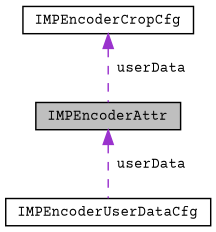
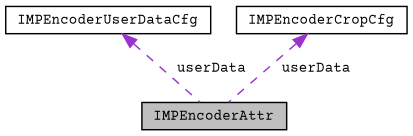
edge "IMPEncoderUserDataCfg" -> "IMPEncoderAttr": reversed
